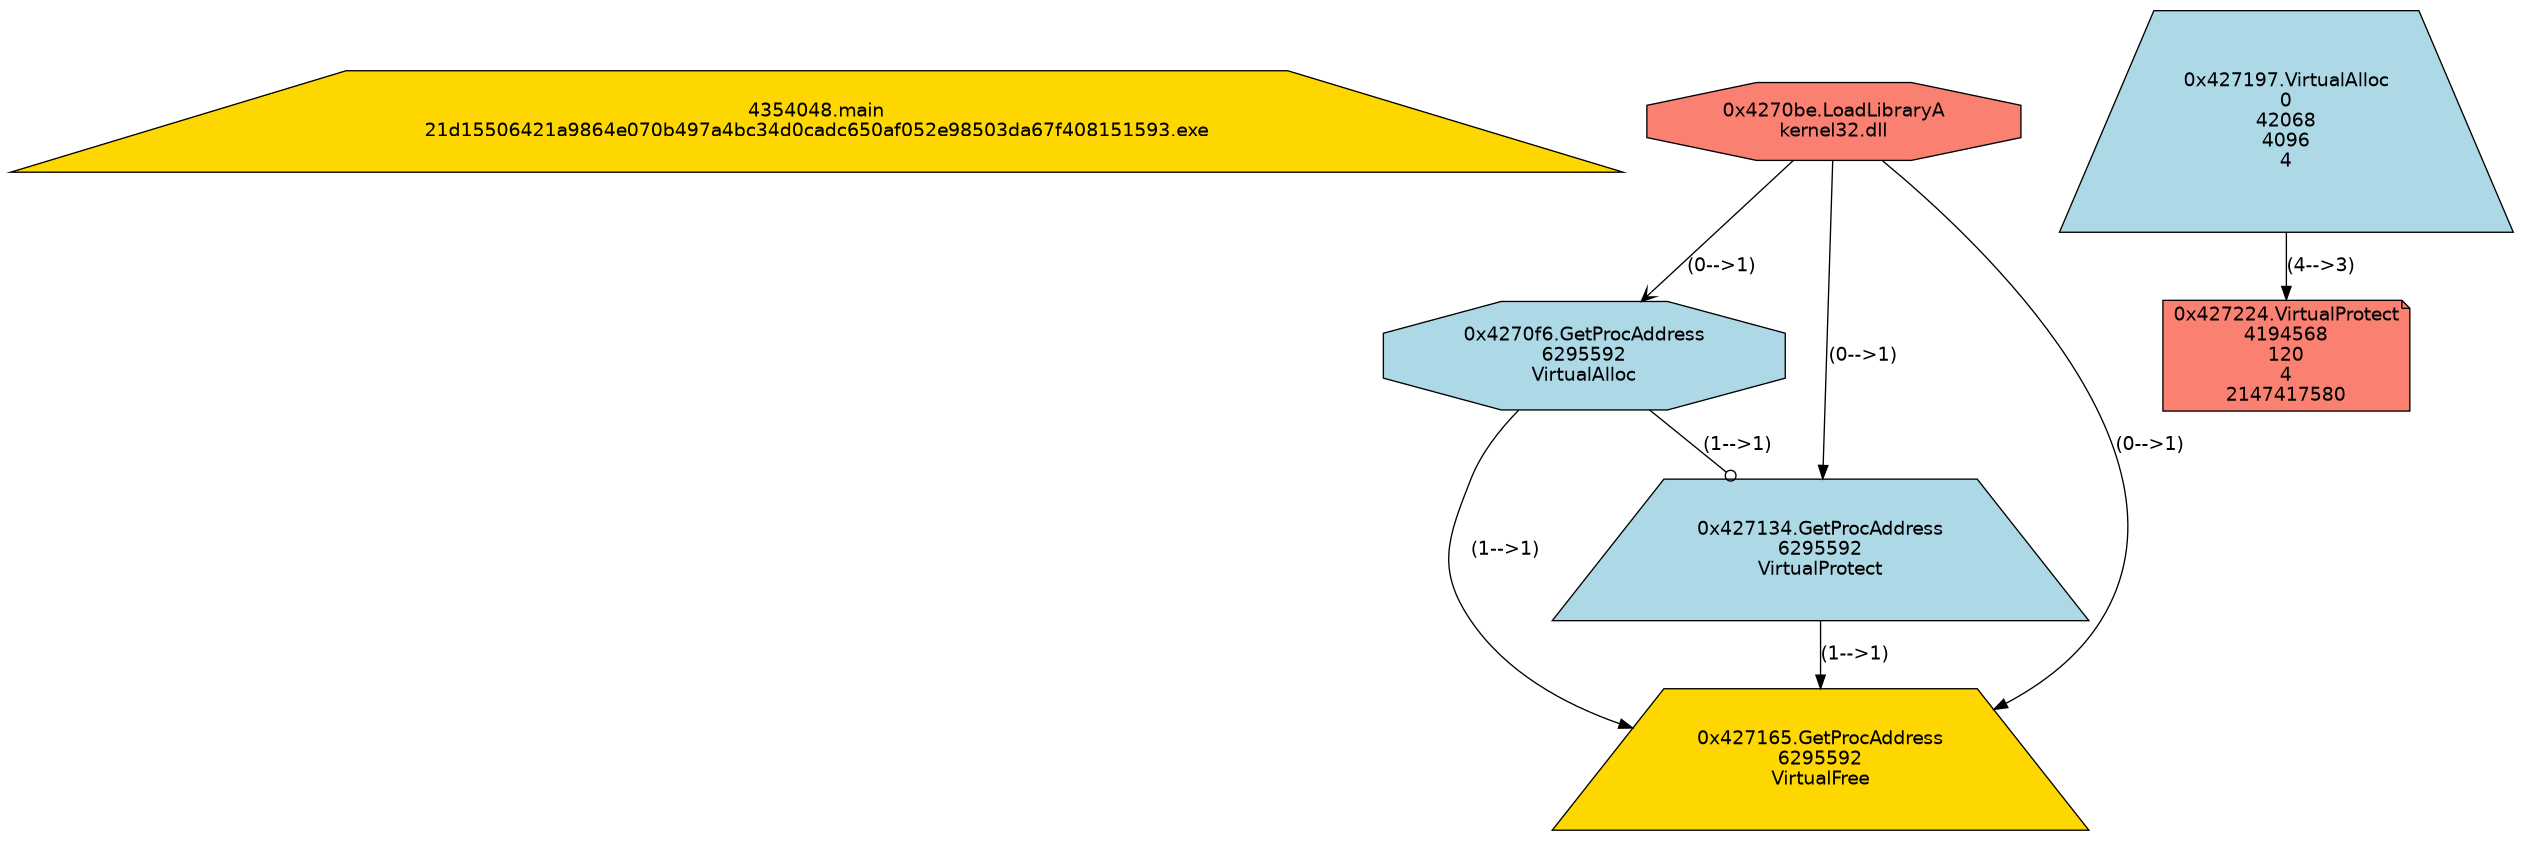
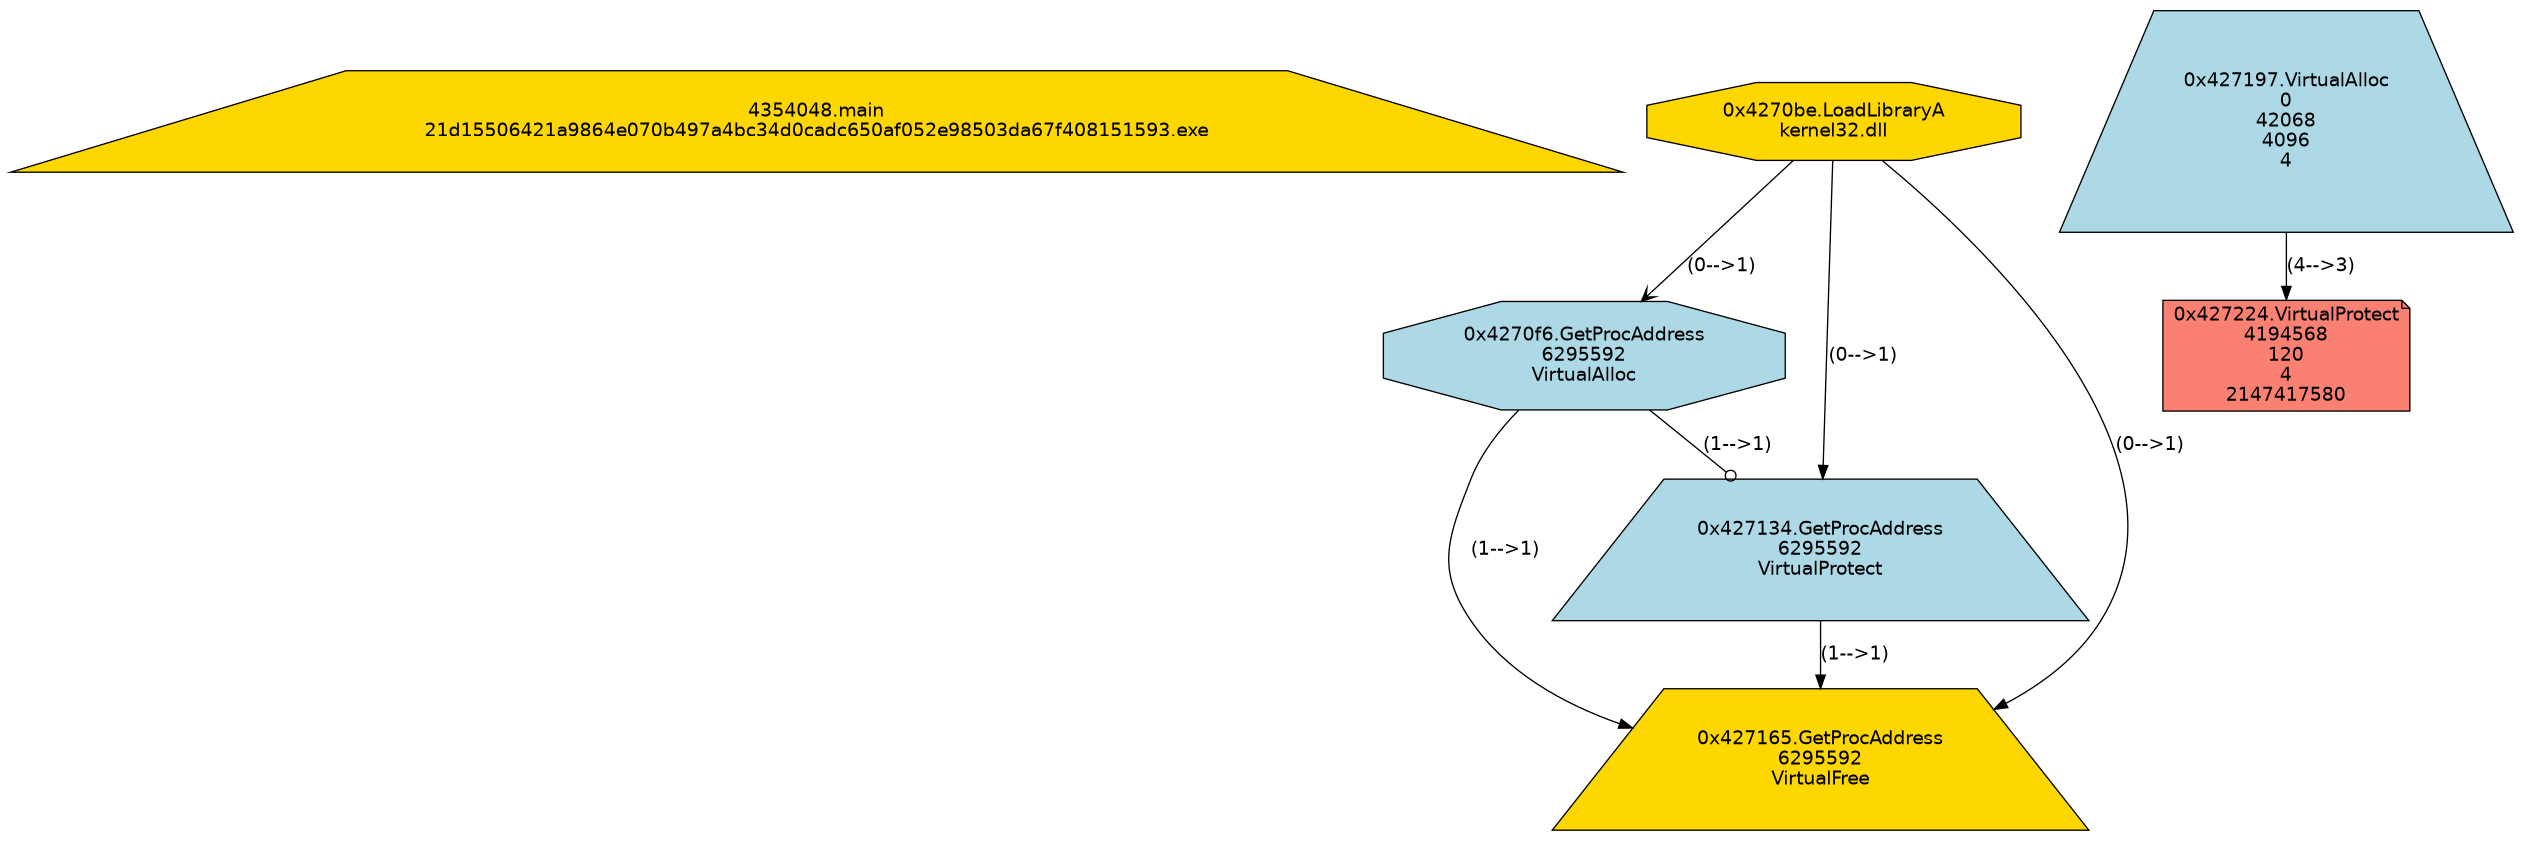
node "0x4270be.LoadLibraryA kernel32.dll": fillcolor salmon -> gold
